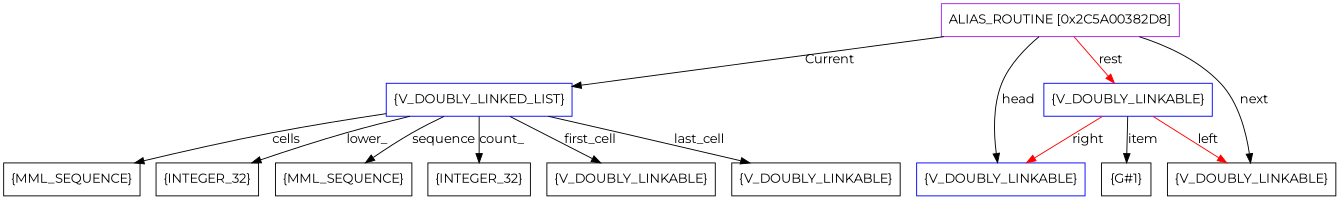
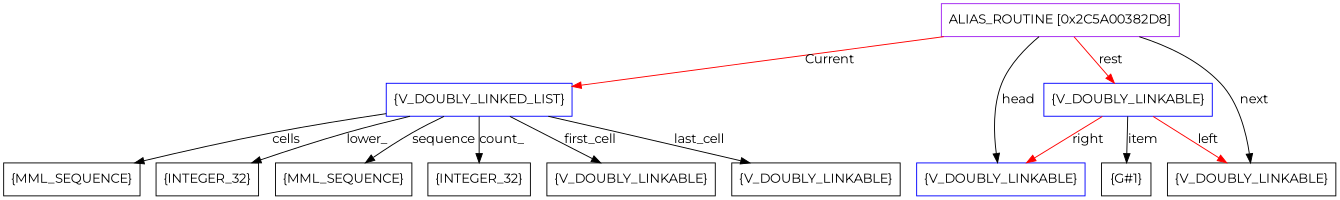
edge "ALIAS_ROUTINE [0x2C5A00382D8]" -> "{V_DOUBLY_LINKED_LIST}": color black -> red
